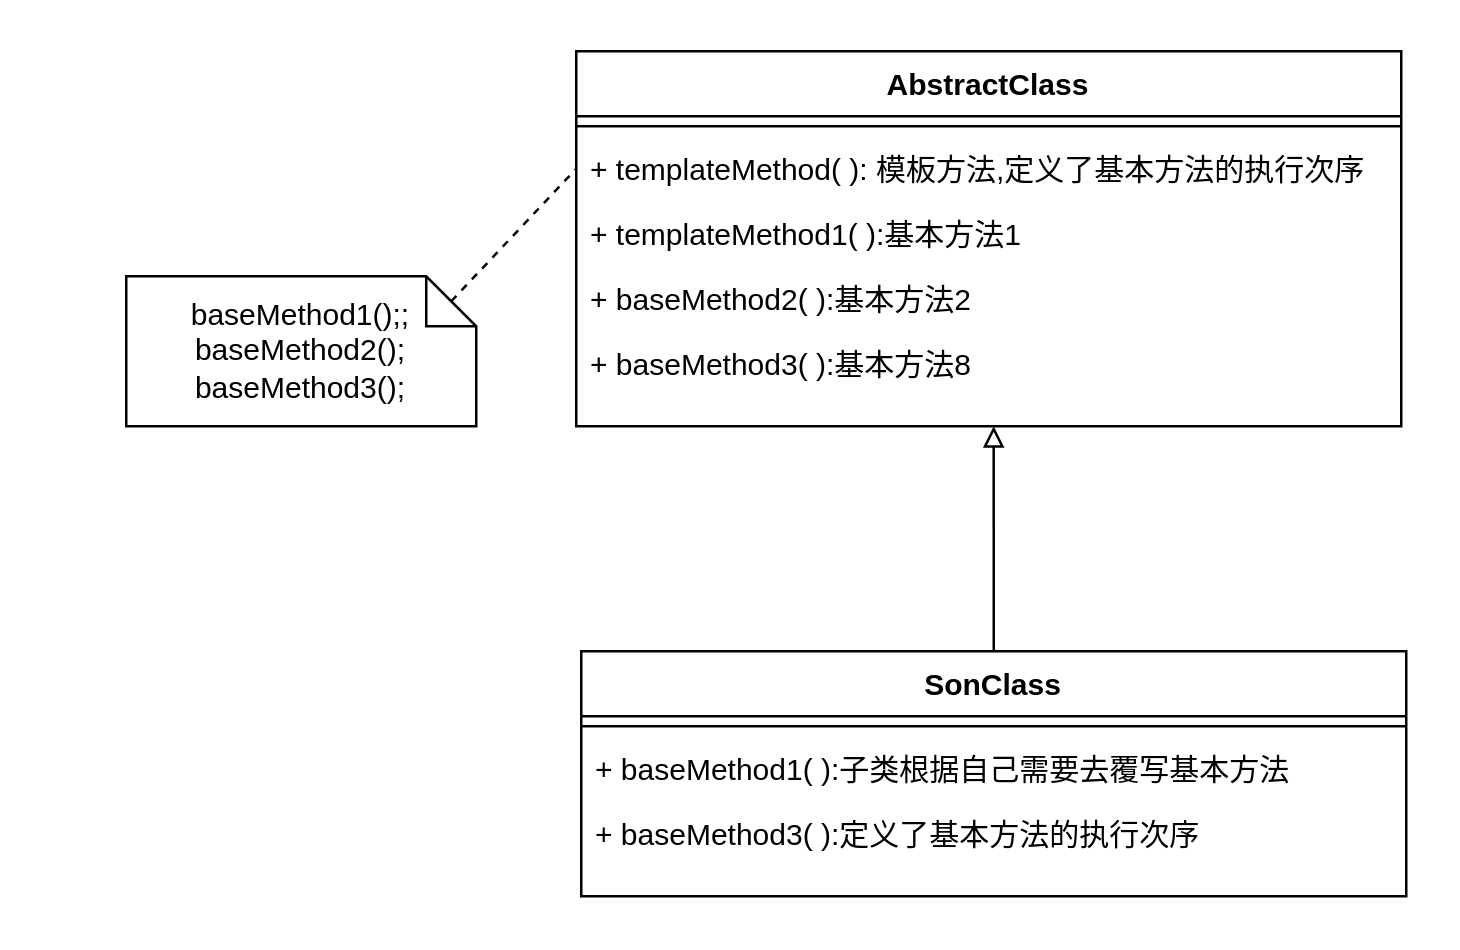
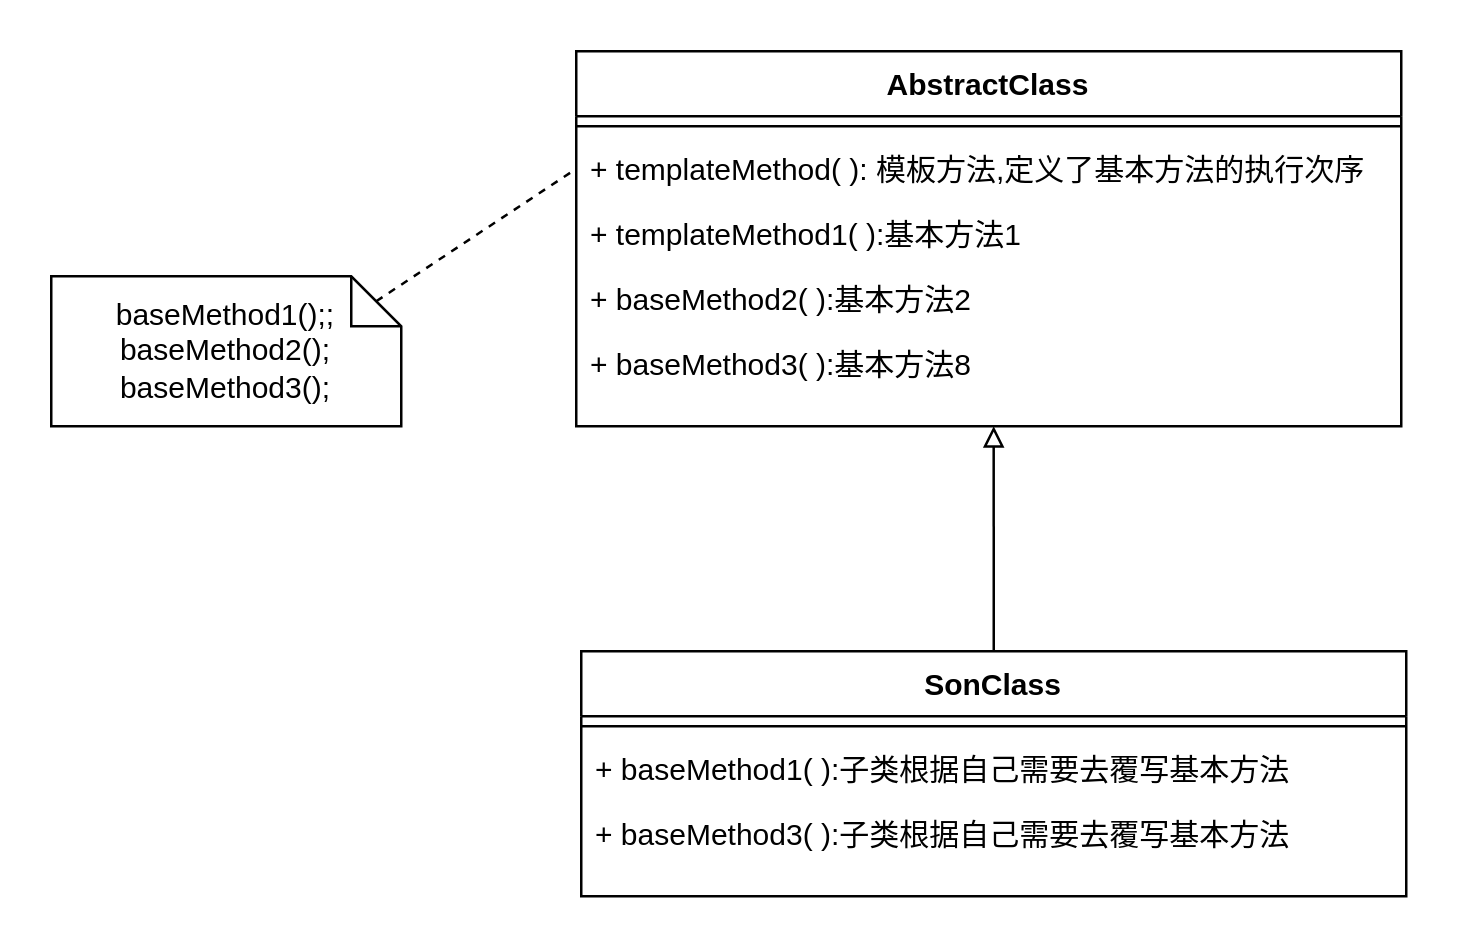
node "baseMethod1();; baseMethod2(); baseMethod3();": moved (301, 351) -> (226, 351)
node "+ baseMethod3( ):定义了基本方法的执行次序": label "+ baseMethod3( ):定义了基本方法的执行次序" -> "+ baseMethod3( ):子类根据自己需要去覆写基本方法"
